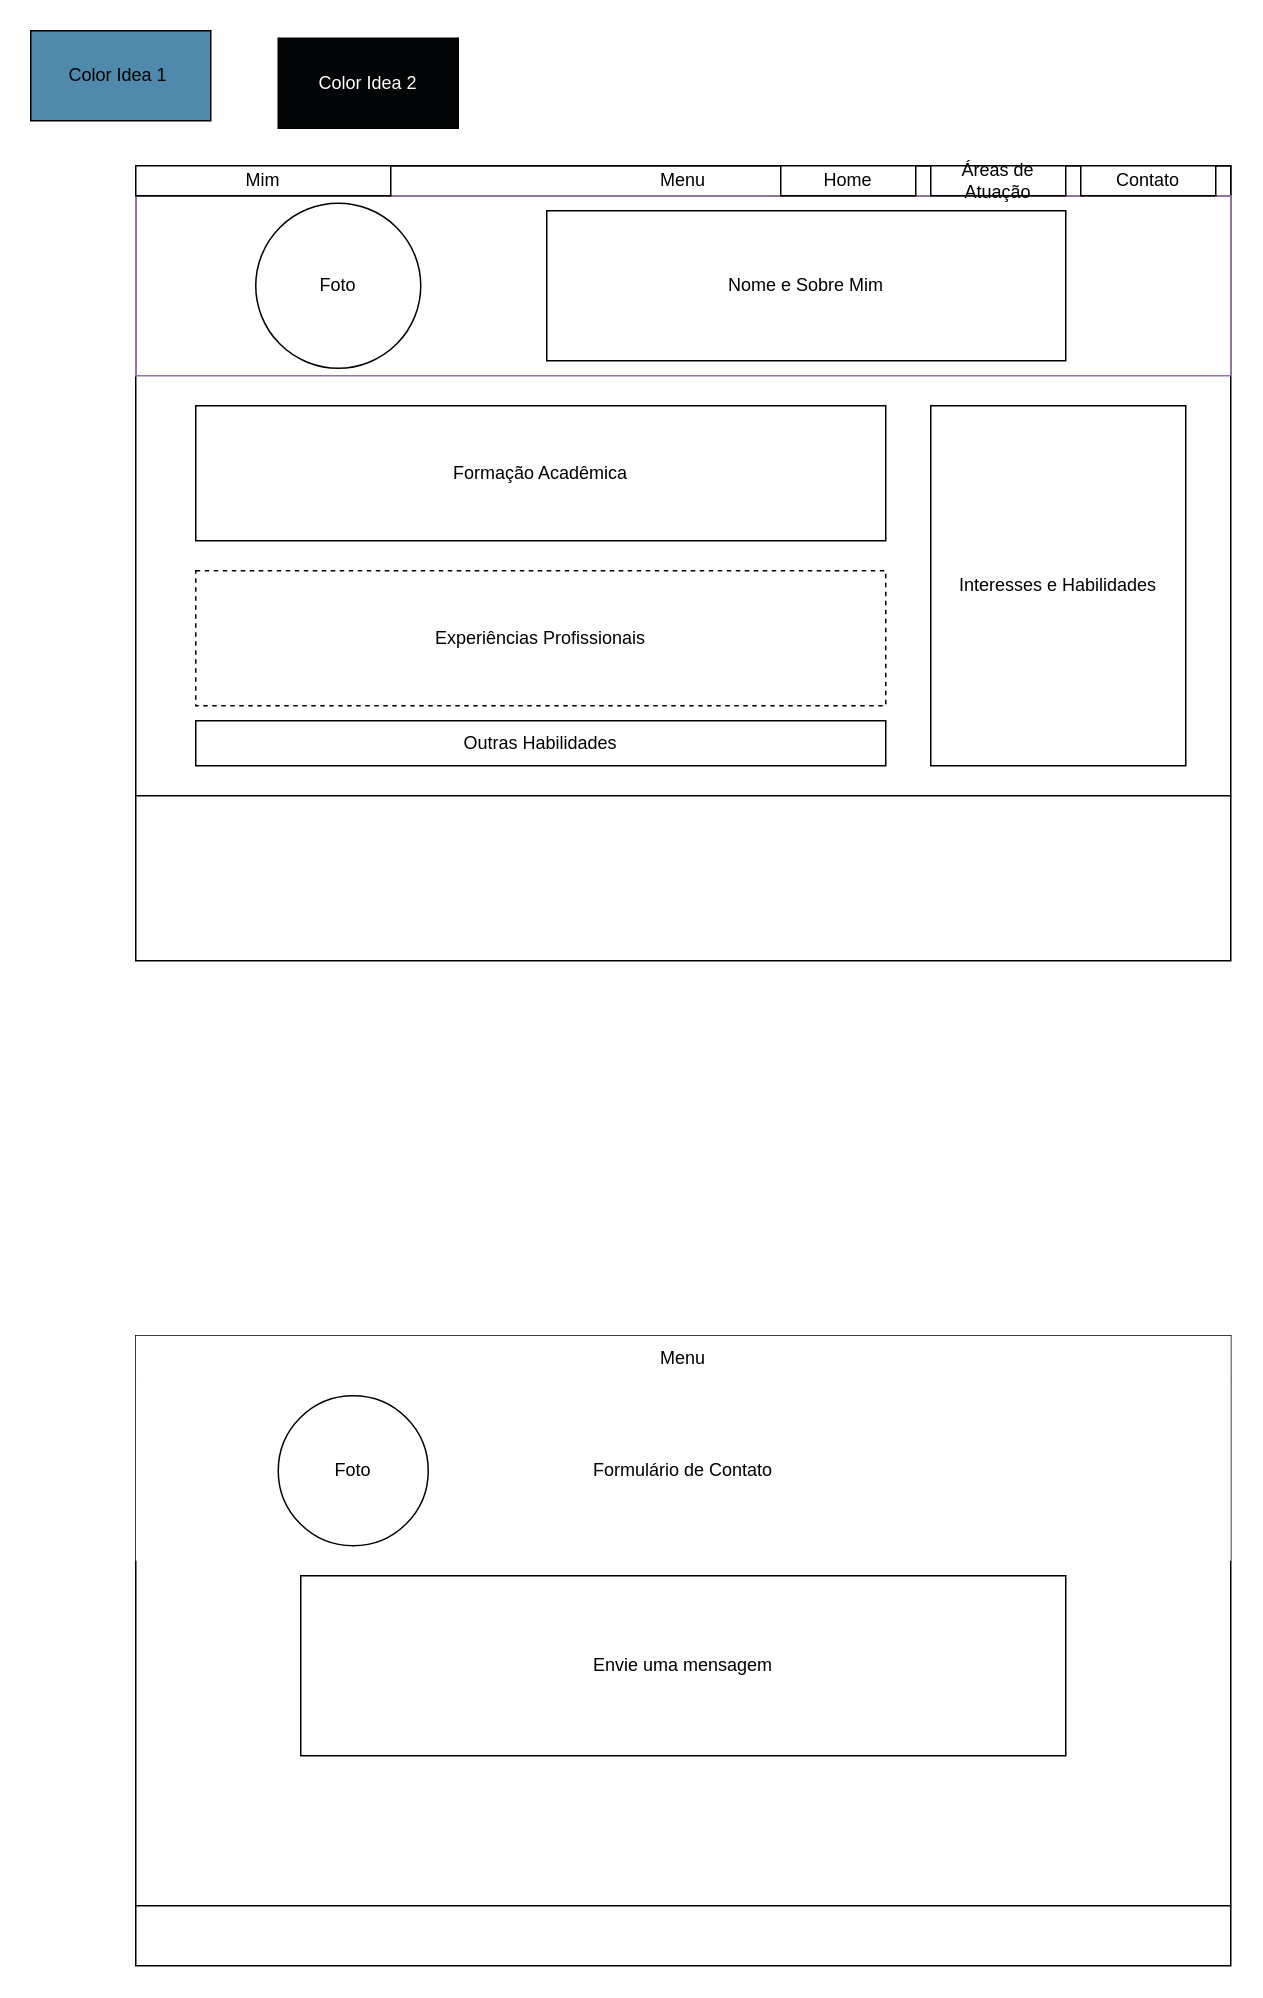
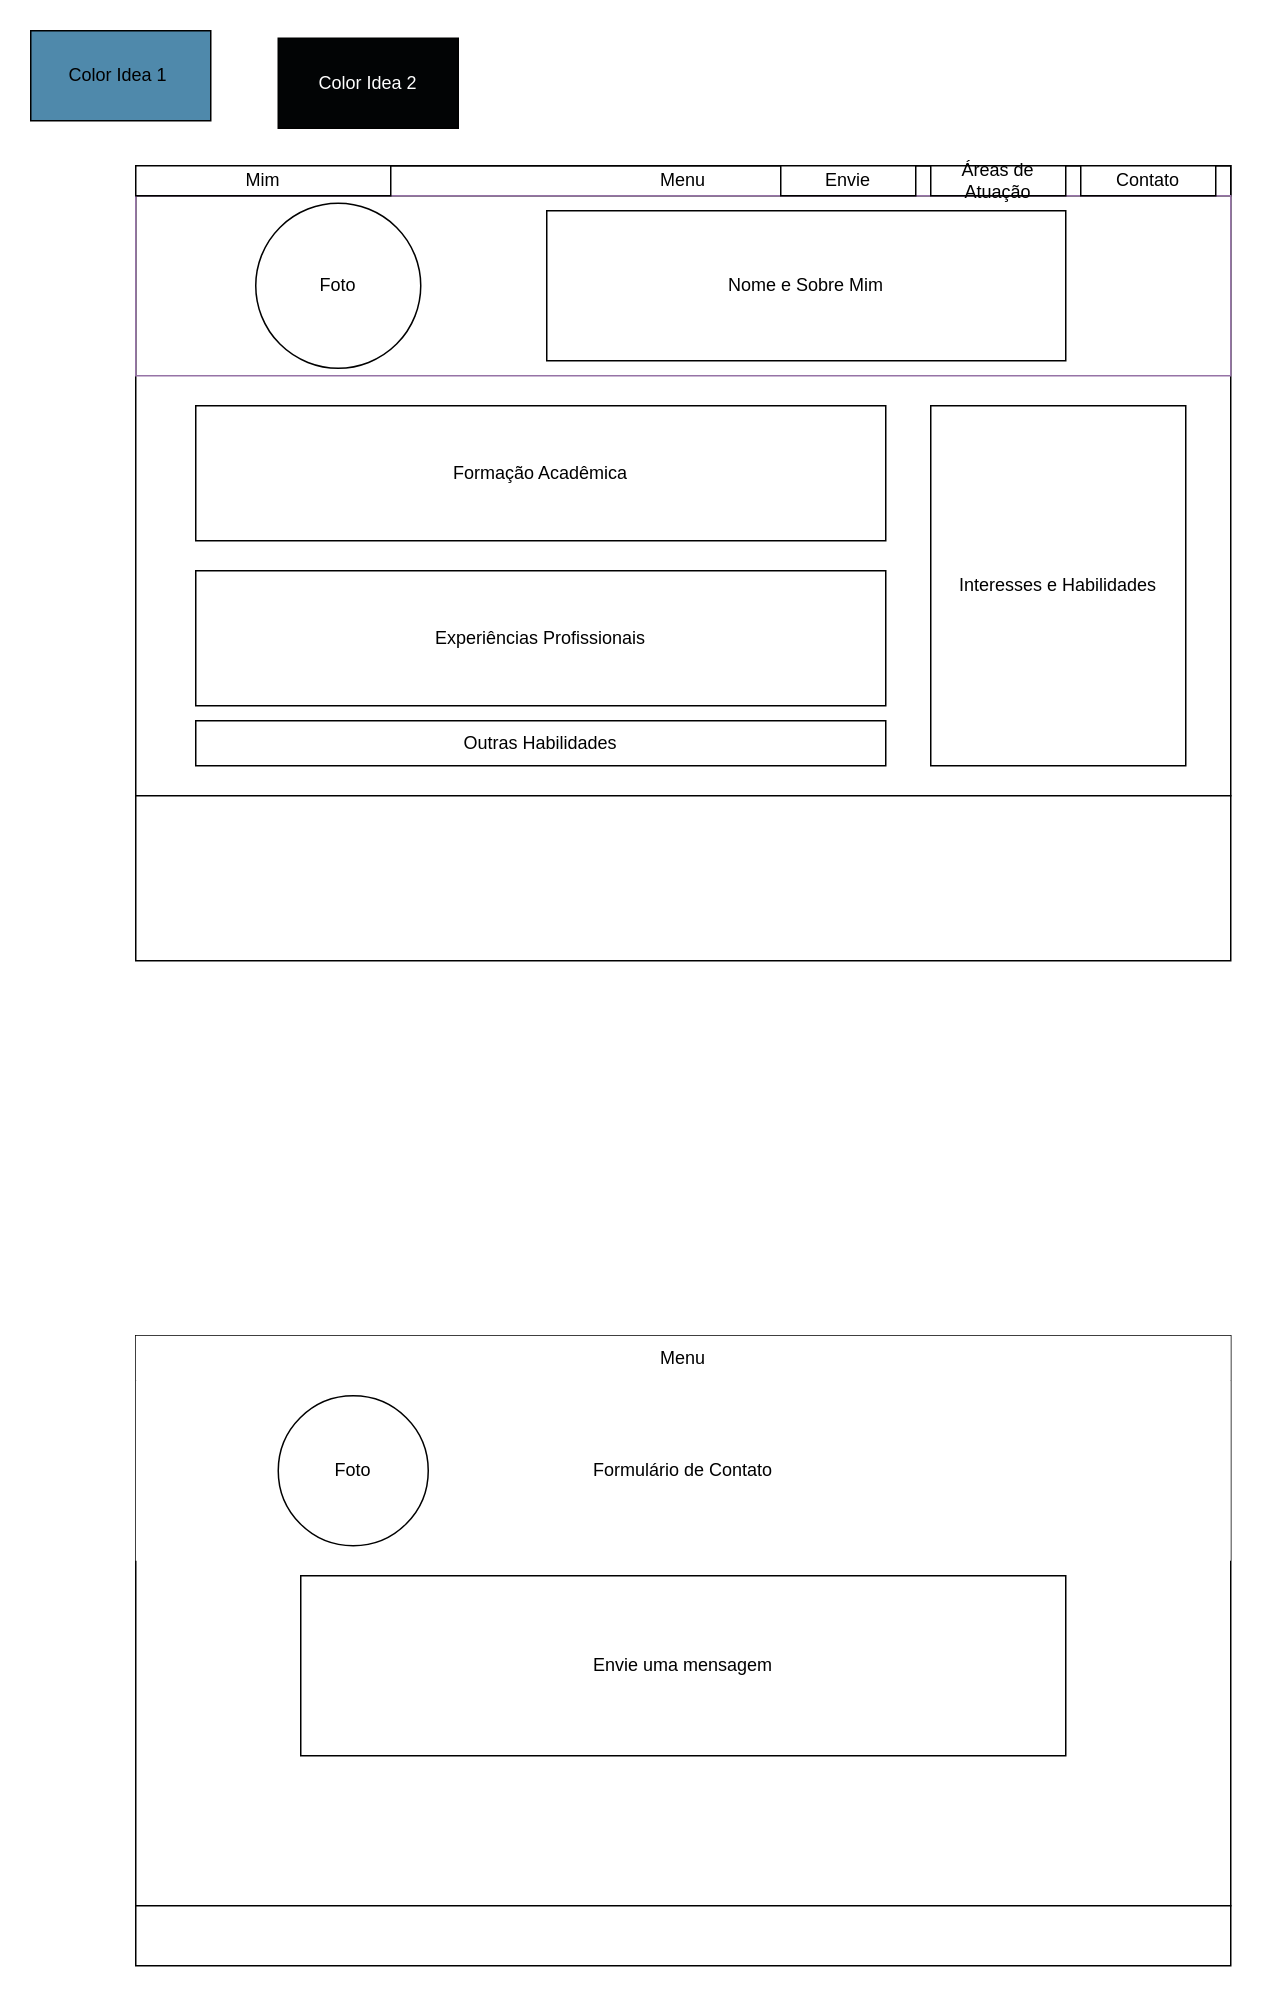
node "Home": label "Home" -> "Envie"
node "Experiências Profissionais": style dashed -> solid
